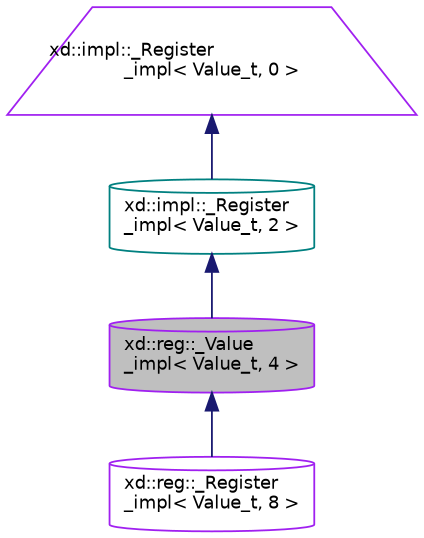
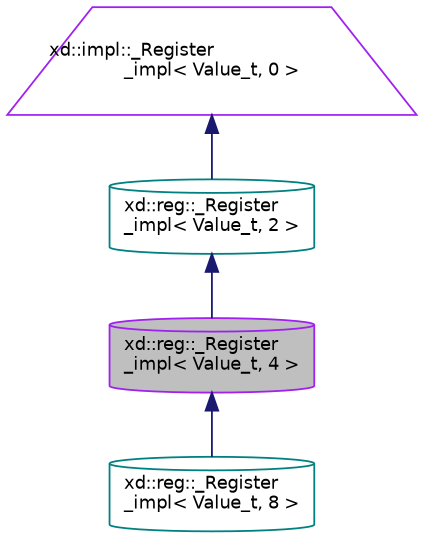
node "xd::impl::_Register _impl< Value_t, 2 >": label "xd::impl::_Register _impl< Value_t, 2 >" -> "xd::reg::_Register _impl< Value_t, 2 >"
node "xd::reg::_Value _impl< Value_t, 4 >": label "xd::reg::_Value _impl< Value_t, 4 >" -> "xd::reg::_Register _impl< Value_t, 4 >"
node "xd::reg::_Register _impl< Value_t, 8 >": color purple -> teal
